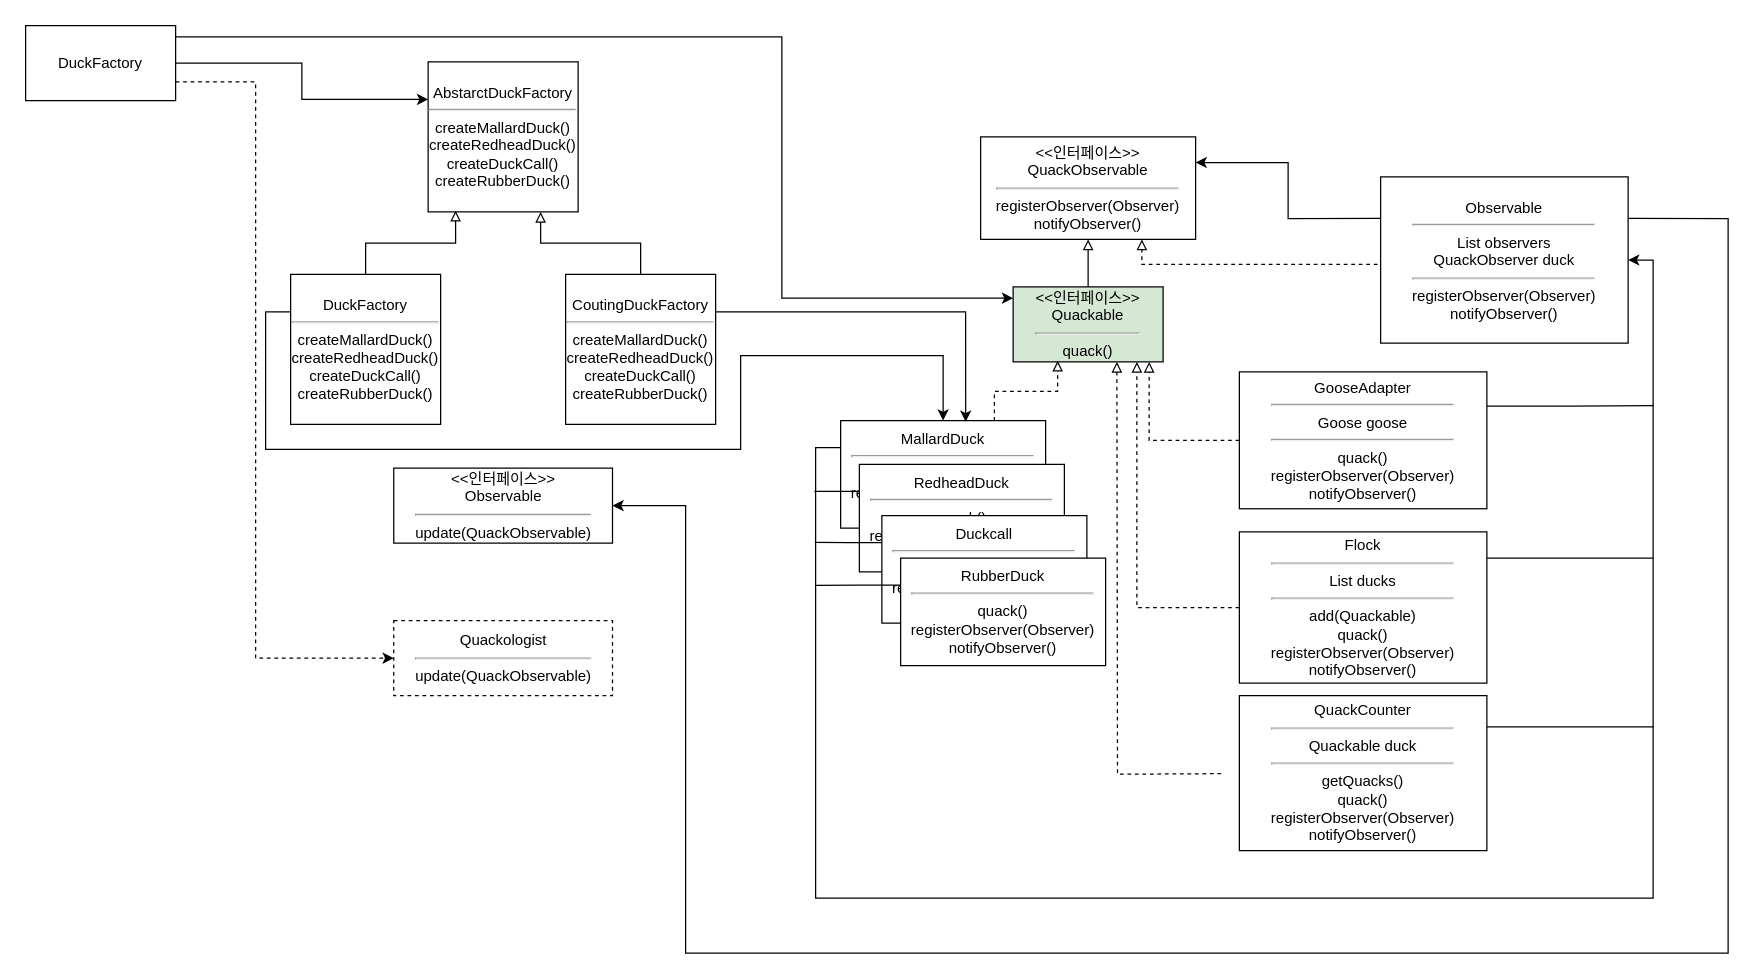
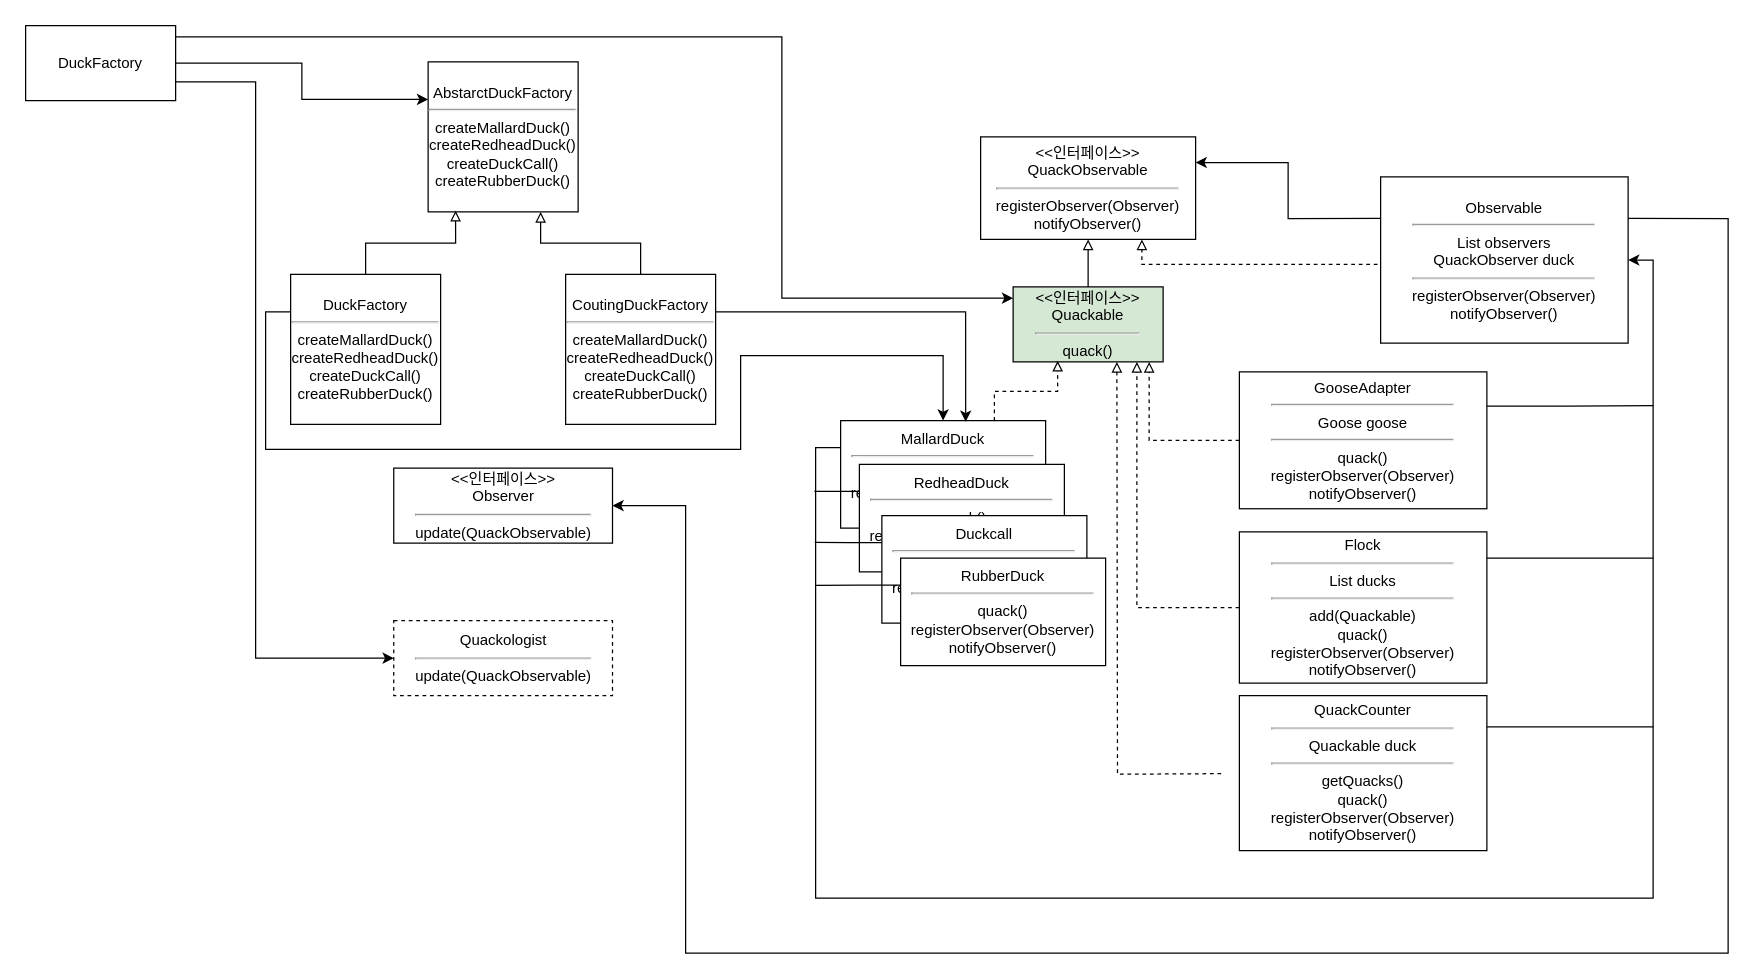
edge "DuckFactory" -> "Quackologist update(QuackObservable)": style dashed -> solid
node "<<인터페이스>> Observable update(QuackObservable)": label "<<인터페이스>> Observable update(QuackObservable)" -> "<<인터페이스>> Observer update(QuackObservable)"
